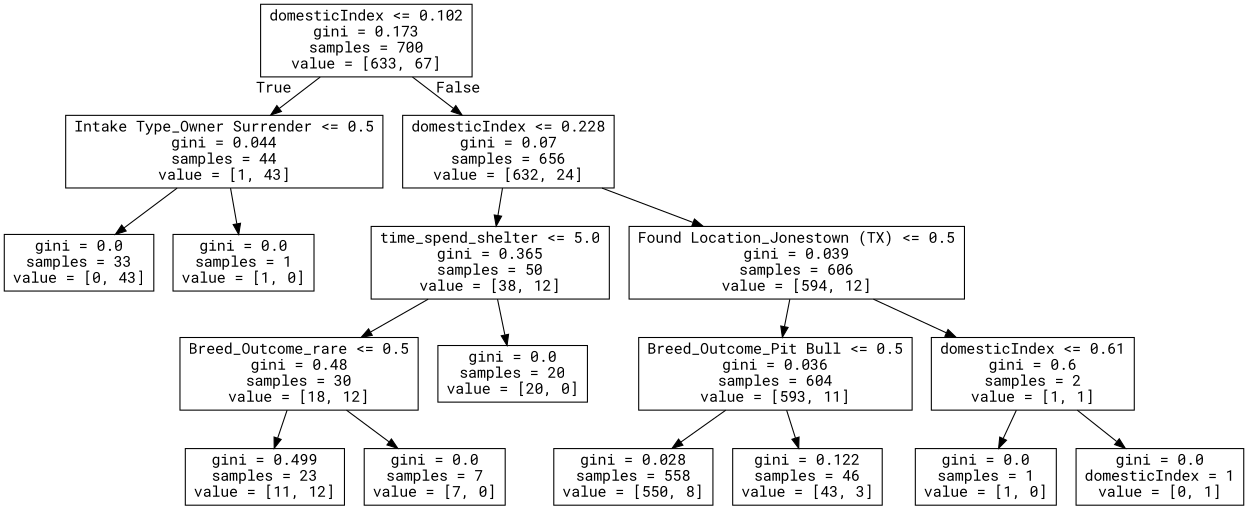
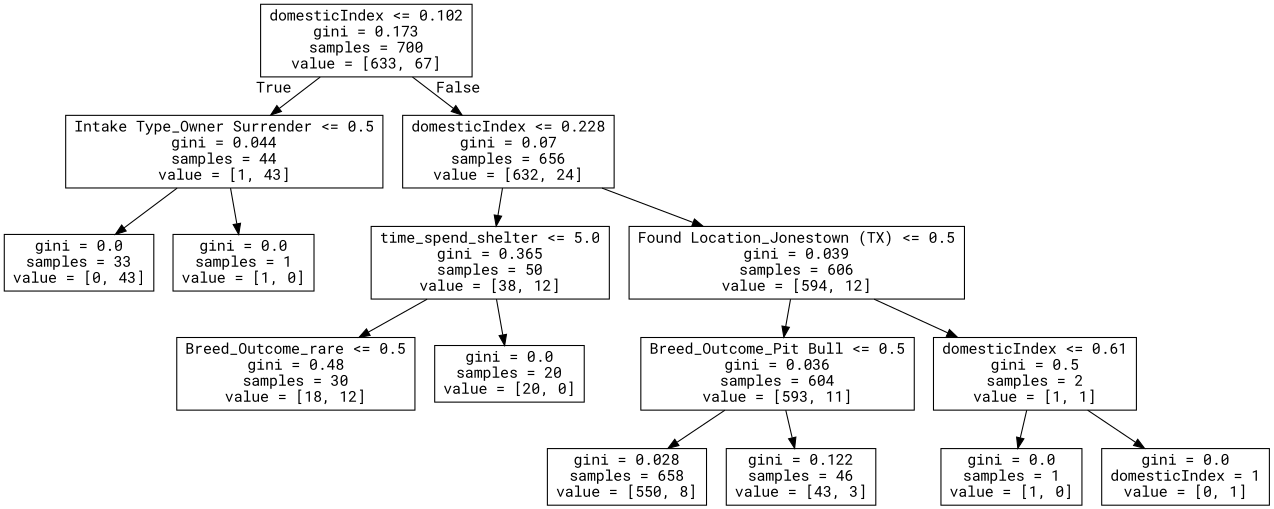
node "domesticIndex <= 0.61 gini = 0.6 samples = 2 value = [1, 1]": label "domesticIndex <= 0.61 gini = 0.6 samples = 2 value = [1, 1]" -> "domesticIndex <= 0.61 gini = 0.5 samples = 2 value = [1, 1]"
node "gini = 0.499 samples = 23 value = [11, 12]": removed
node "gini = 0.0 samples = 7 value = [7, 0]": removed
node "gini = 0.028 samples = 558 value = [550, 8]": label "gini = 0.028 samples = 558 value = [550, 8]" -> "gini = 0.028 samples = 658 value = [550, 8]"
